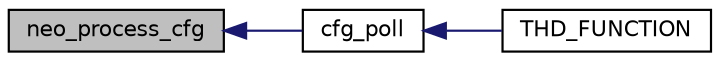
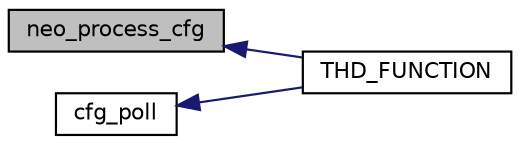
edge "cfg_poll" -> "neo_process_cfg": now "THD_FUNCTION" -> "neo_process_cfg"
